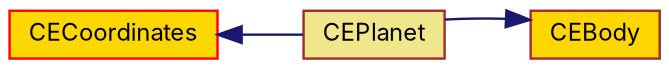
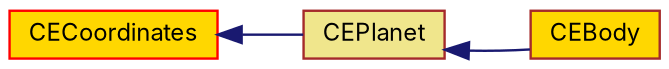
edge "CEPlanet" -> "CEBody": reversed
